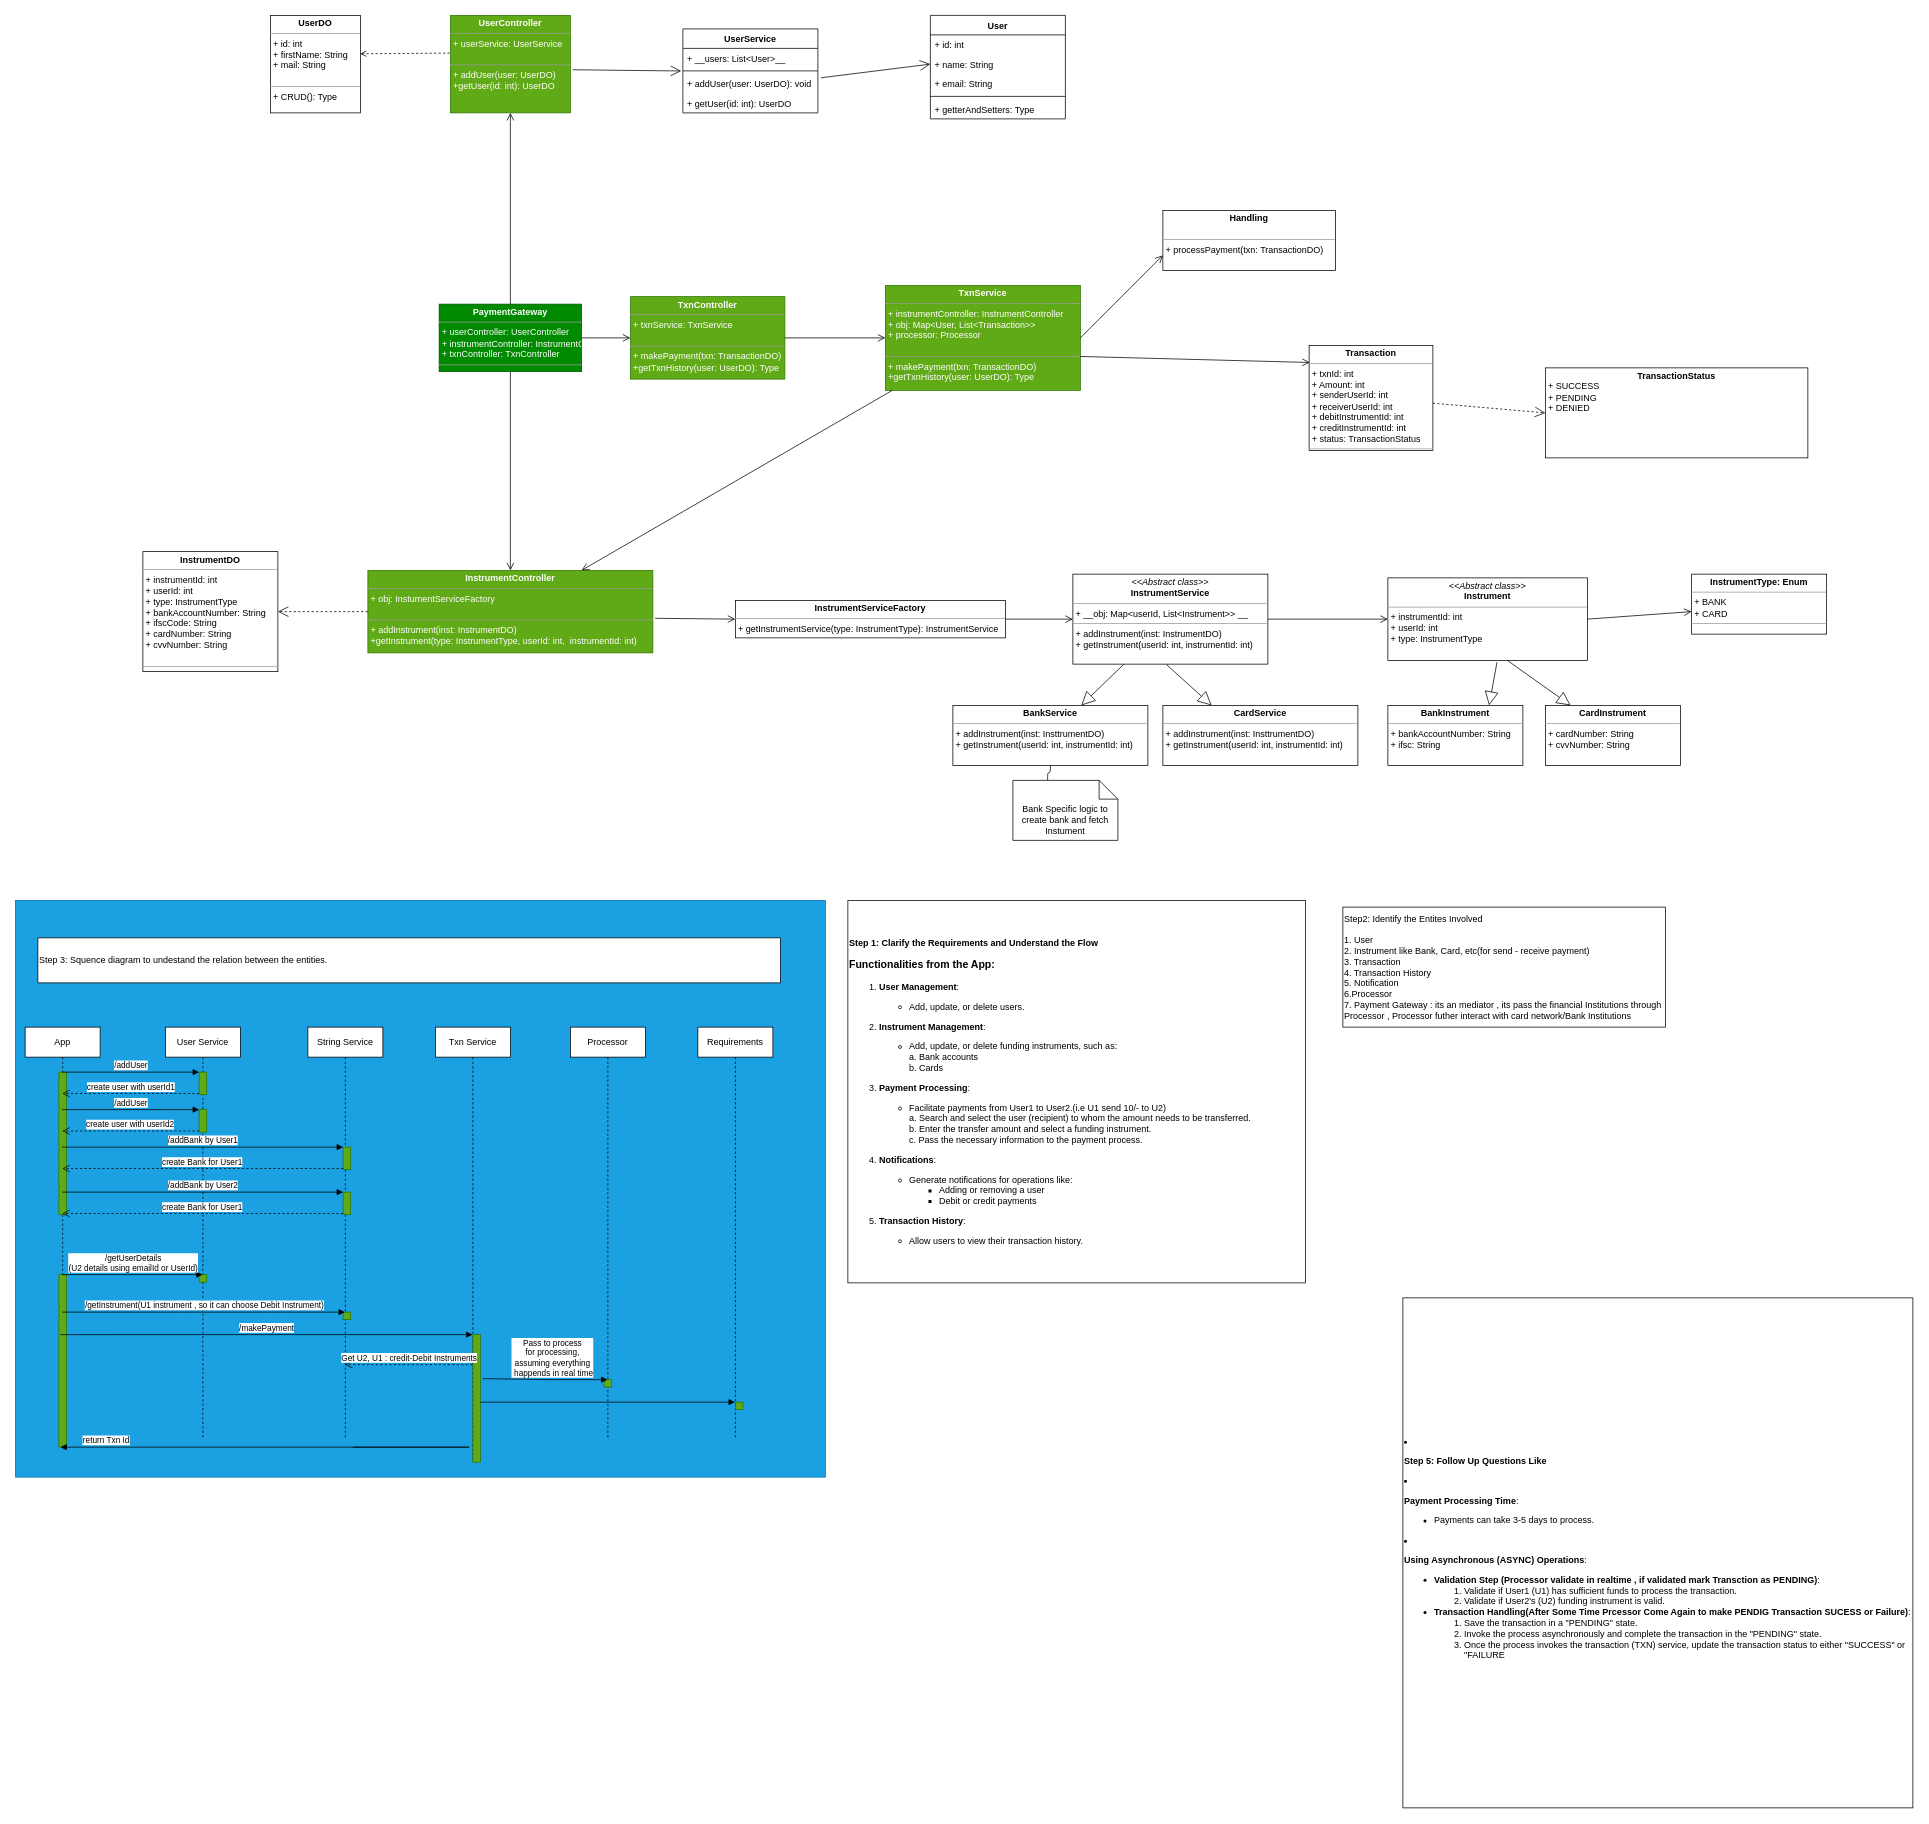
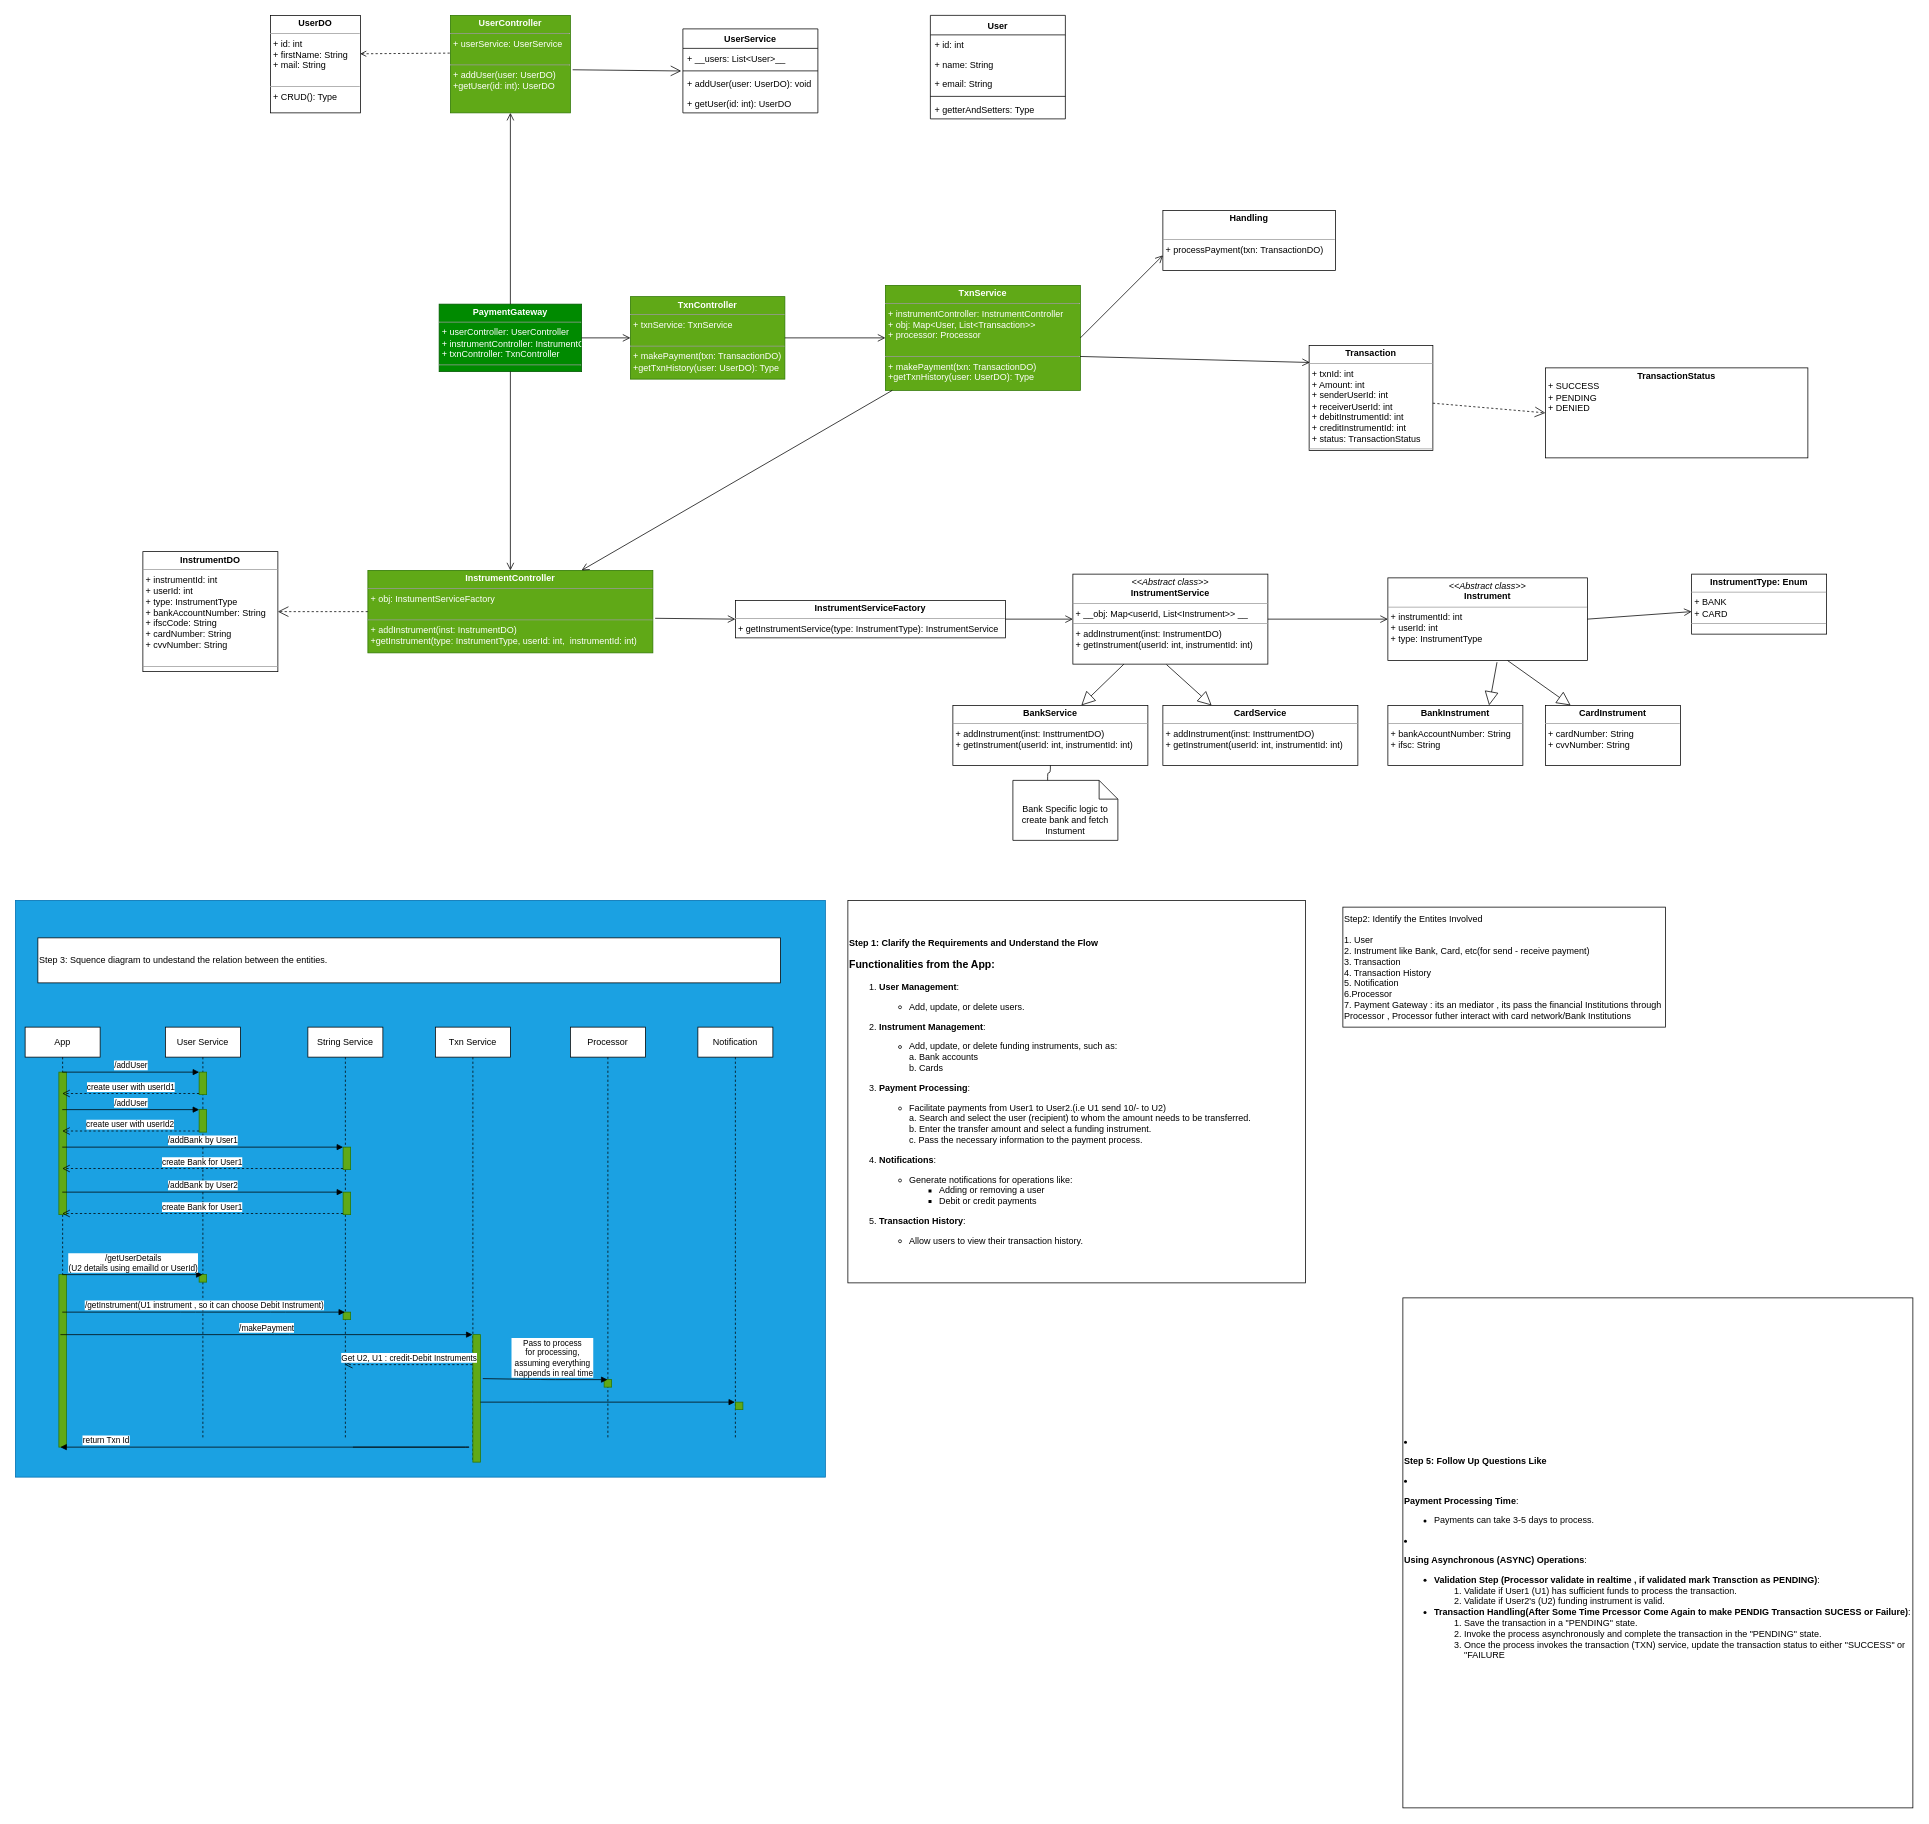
edge "+ addUser(user: UserDO): void" -> "+ name: String": removed
node "Requirements": label "Requirements" -> "Notification"
